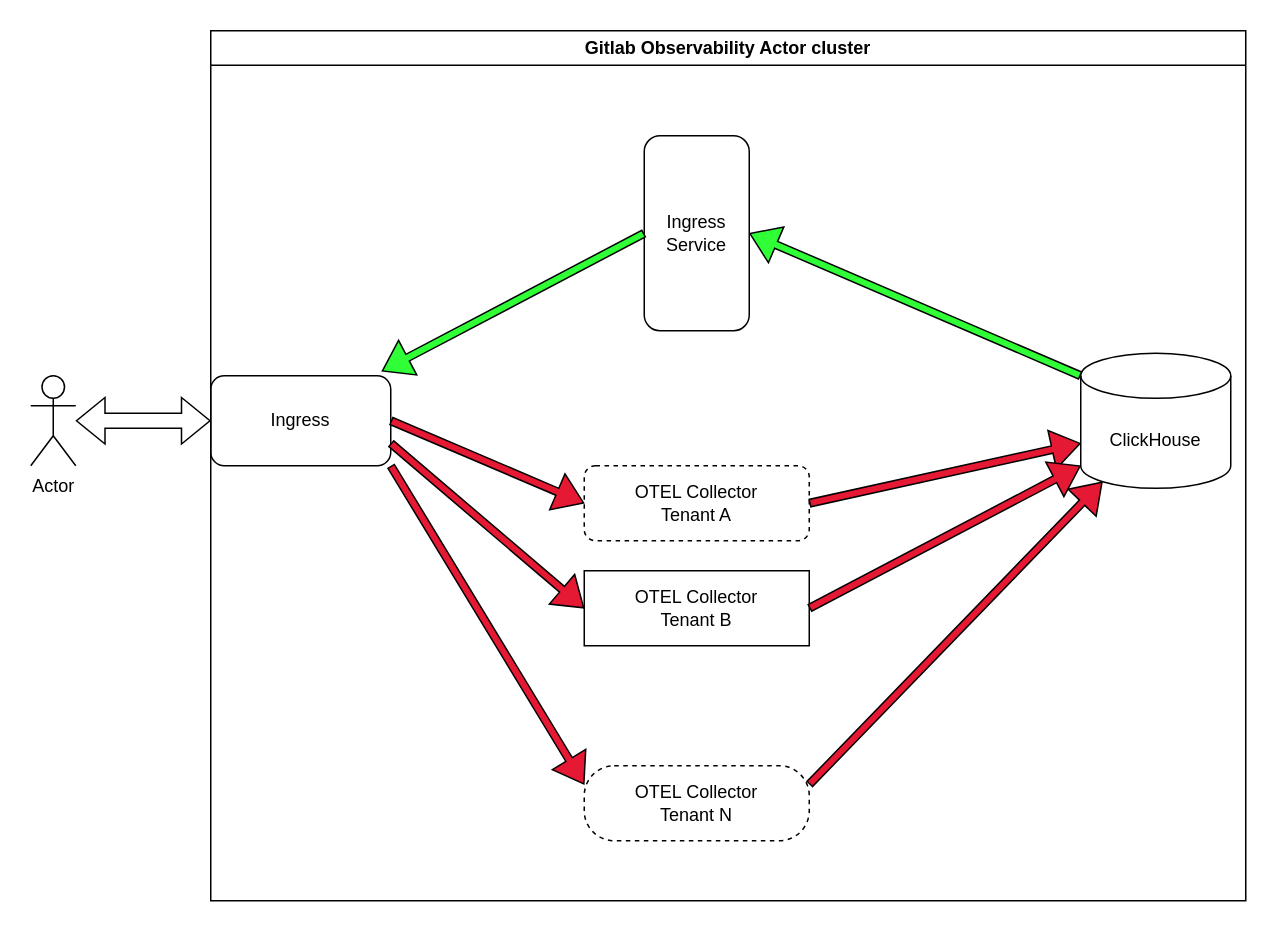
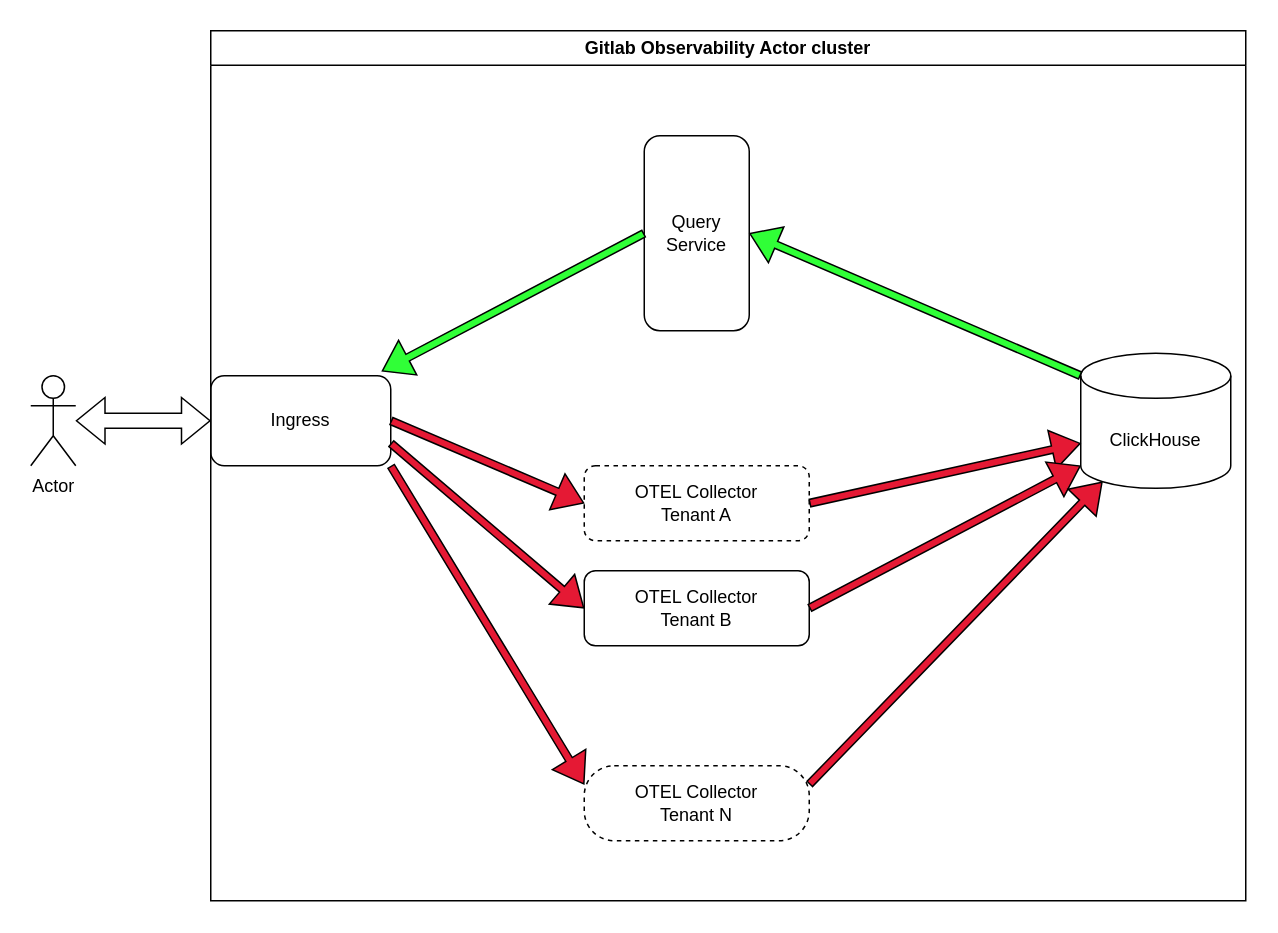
node "Ingress Service": label "Ingress Service" -> "Query Service"
node "OTEL Collector Tenant B": shape rectangle -> rounded rectangle
